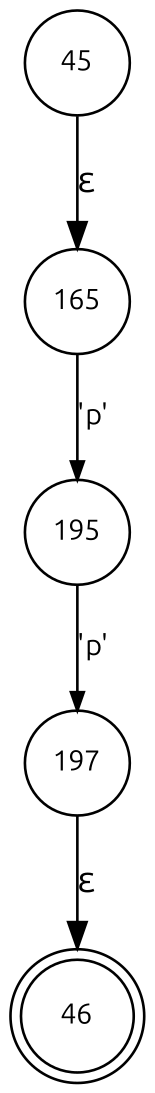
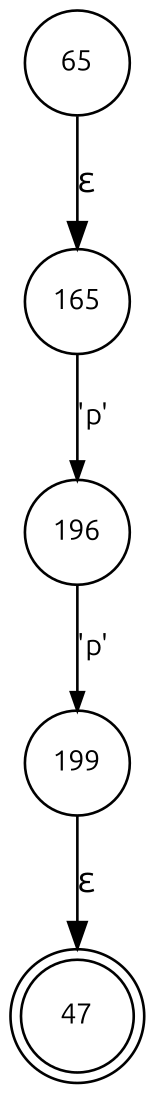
node "45": label "45" -> "65"
node "195": label "195" -> "196"
node "197": label "197" -> "199"
node "46": label "46" -> "47"
